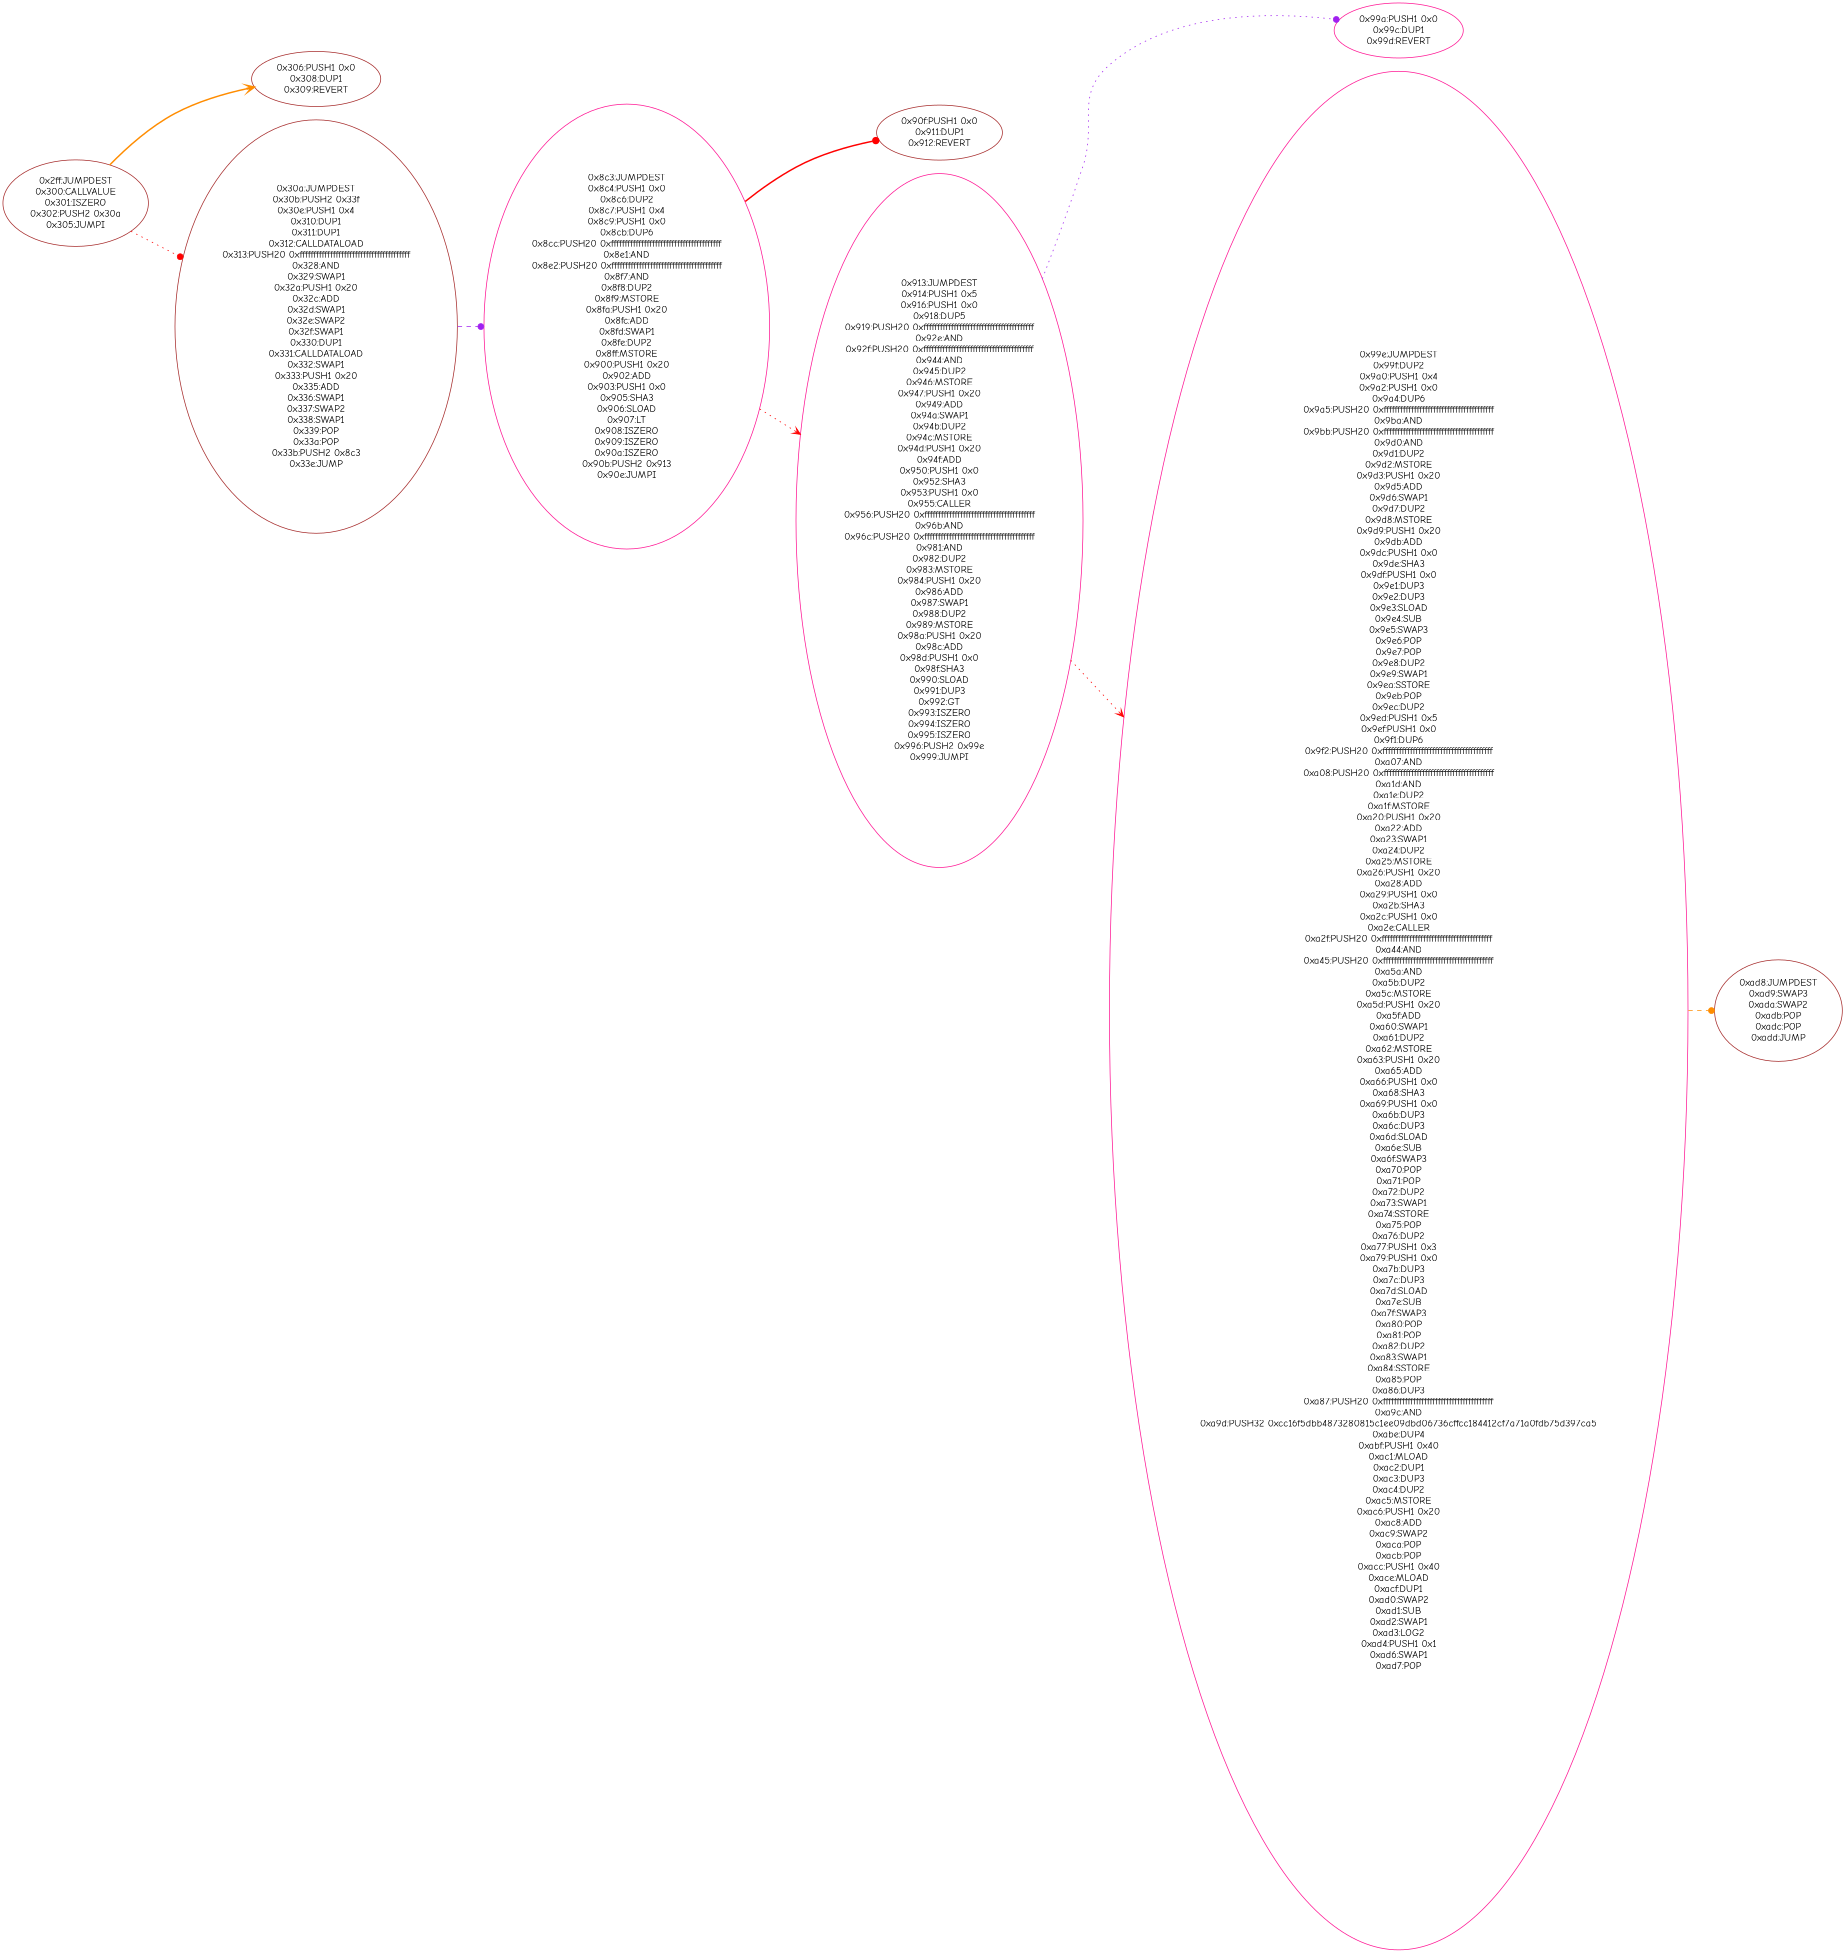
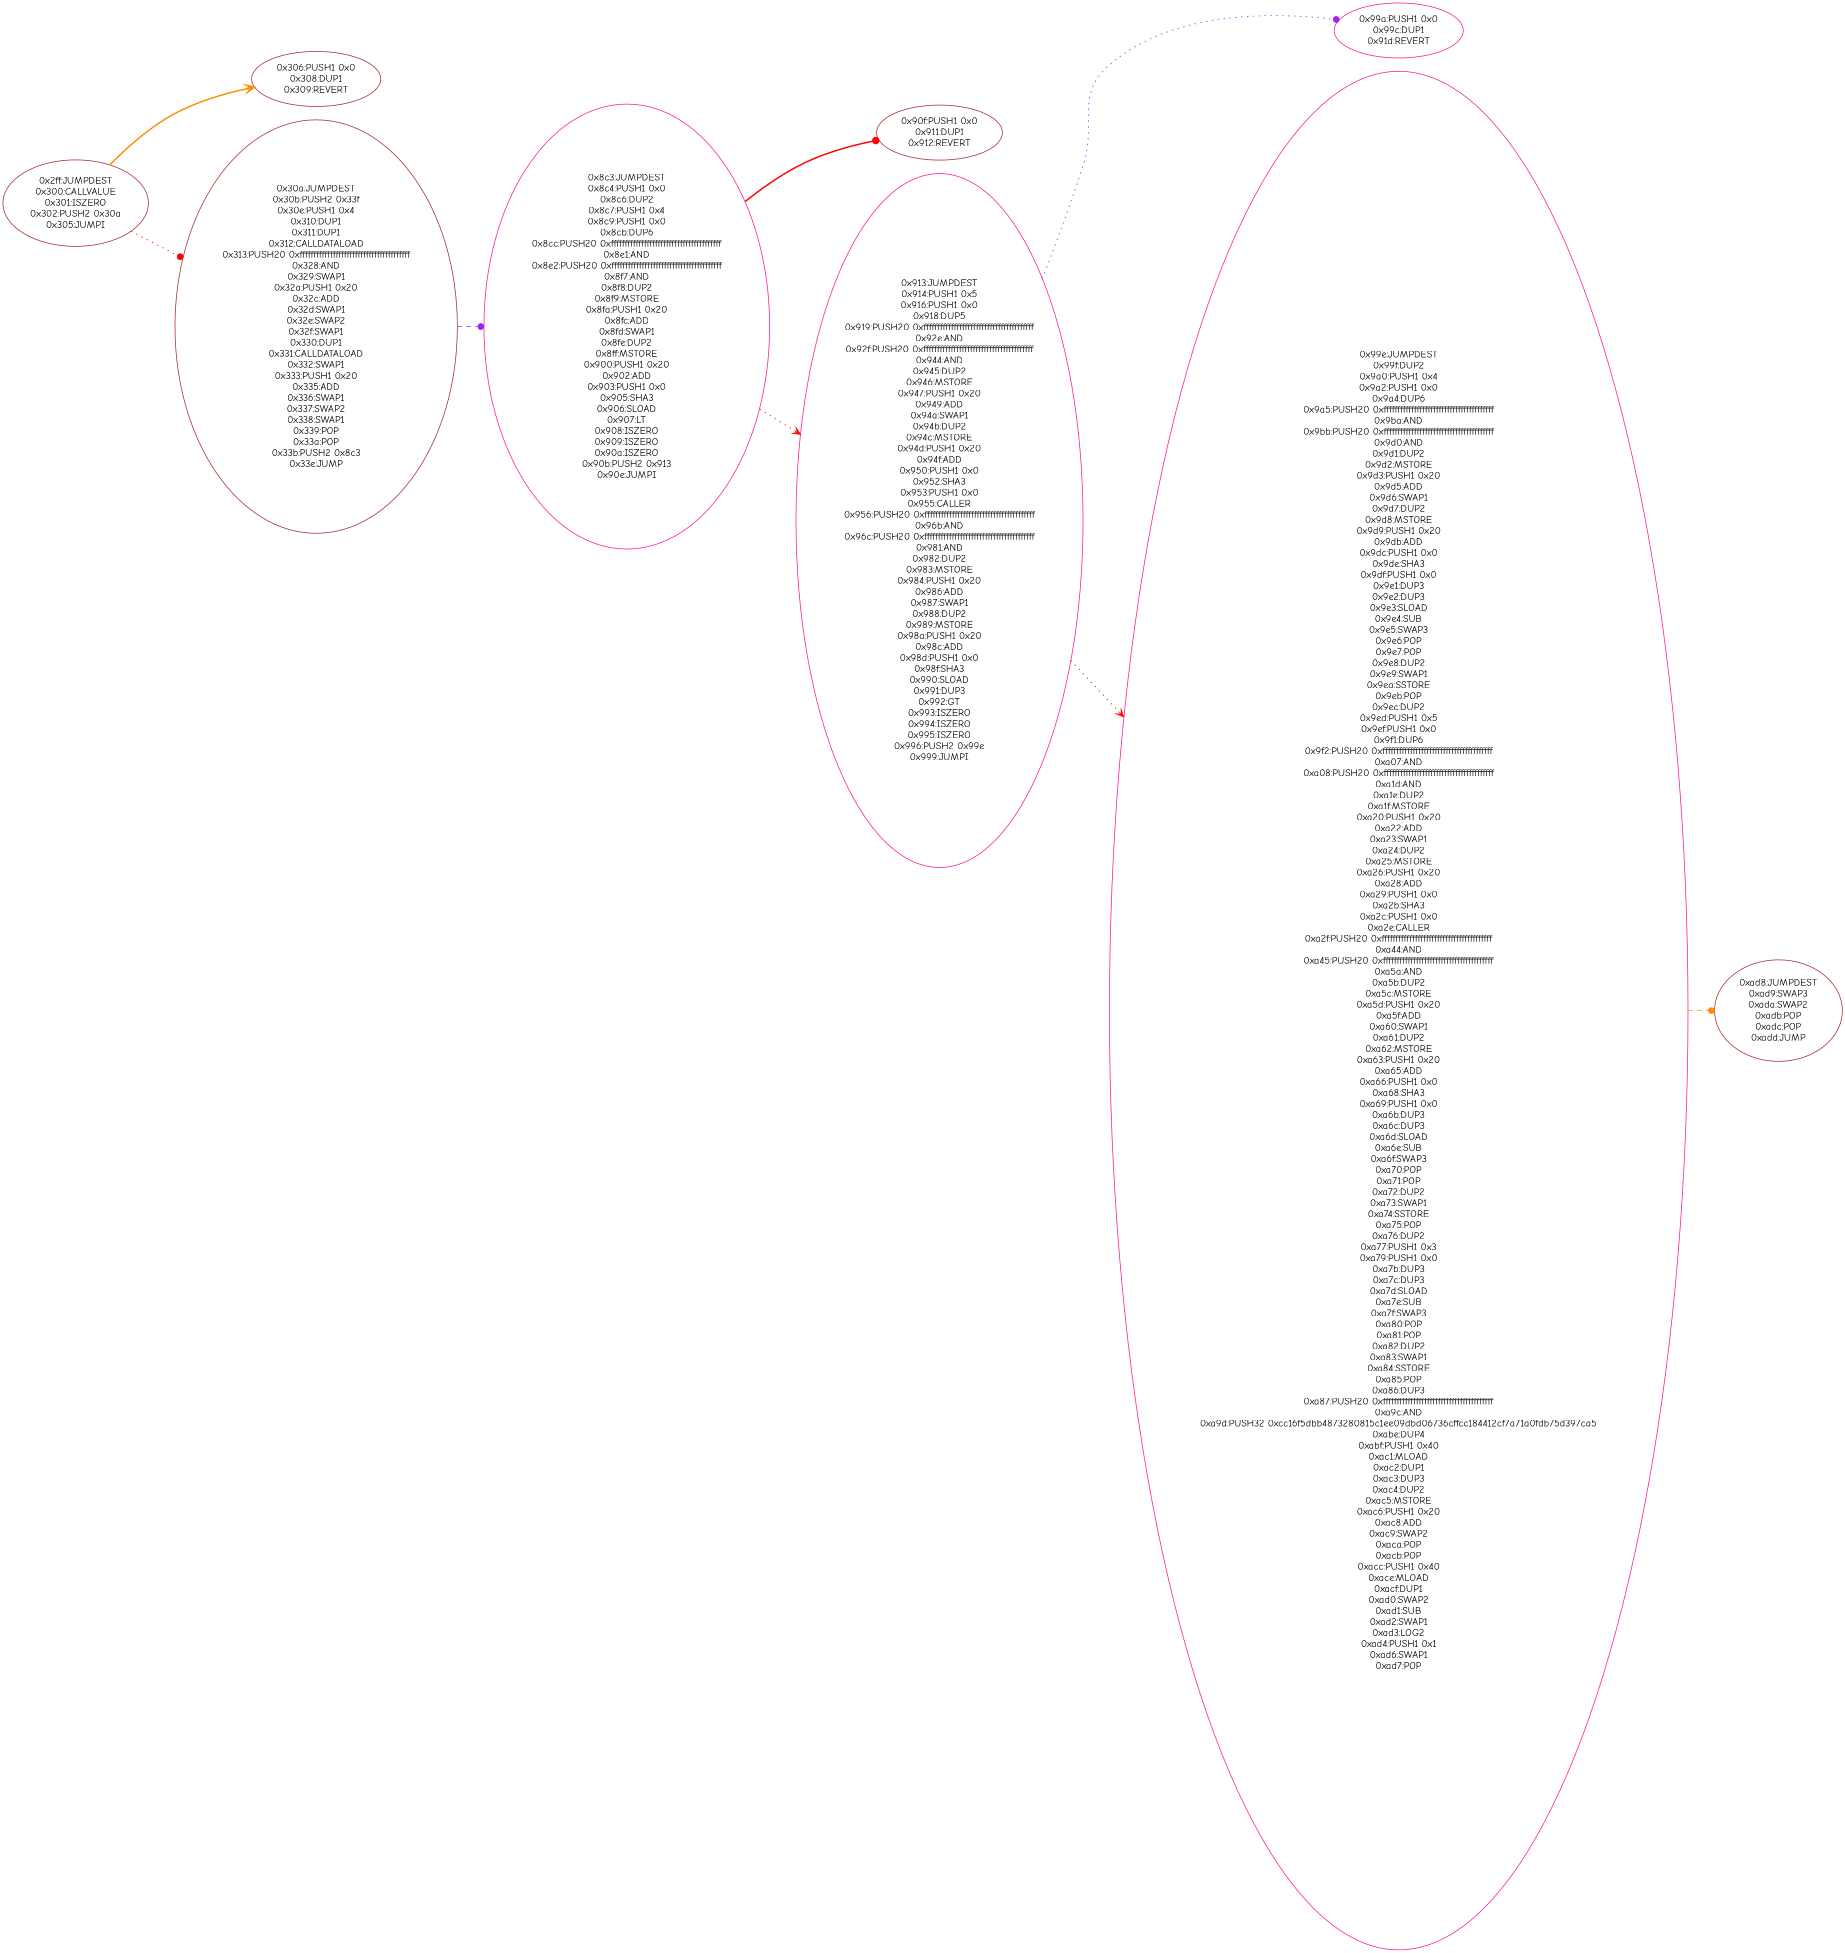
node "0x99a:PUSH1 0x0 0x99c:DUP1 0x99d:REVERT": label "0x99a:PUSH1 0x0 0x99c:DUP1 0x99d:REVERT" -> "0x99a:PUSH1 0x0 0x99c:DUP1 0x91d:REVERT"
